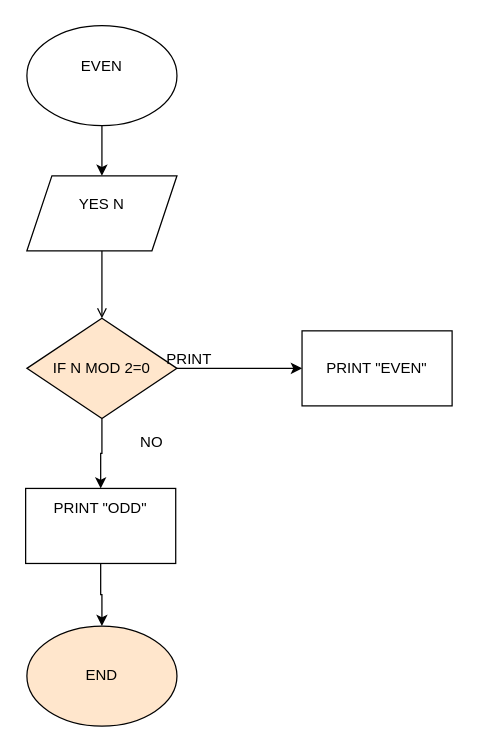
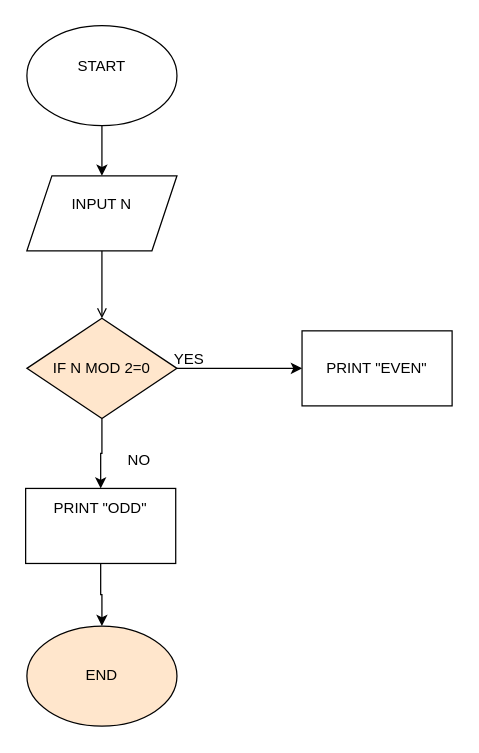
node "EVEN": label "EVEN" -> "START"
node "YES N": label "YES N" -> "INPUT N"
node "PRINT": label "PRINT" -> "YES"
node "NO": moved (152, 451) -> (139, 469)
